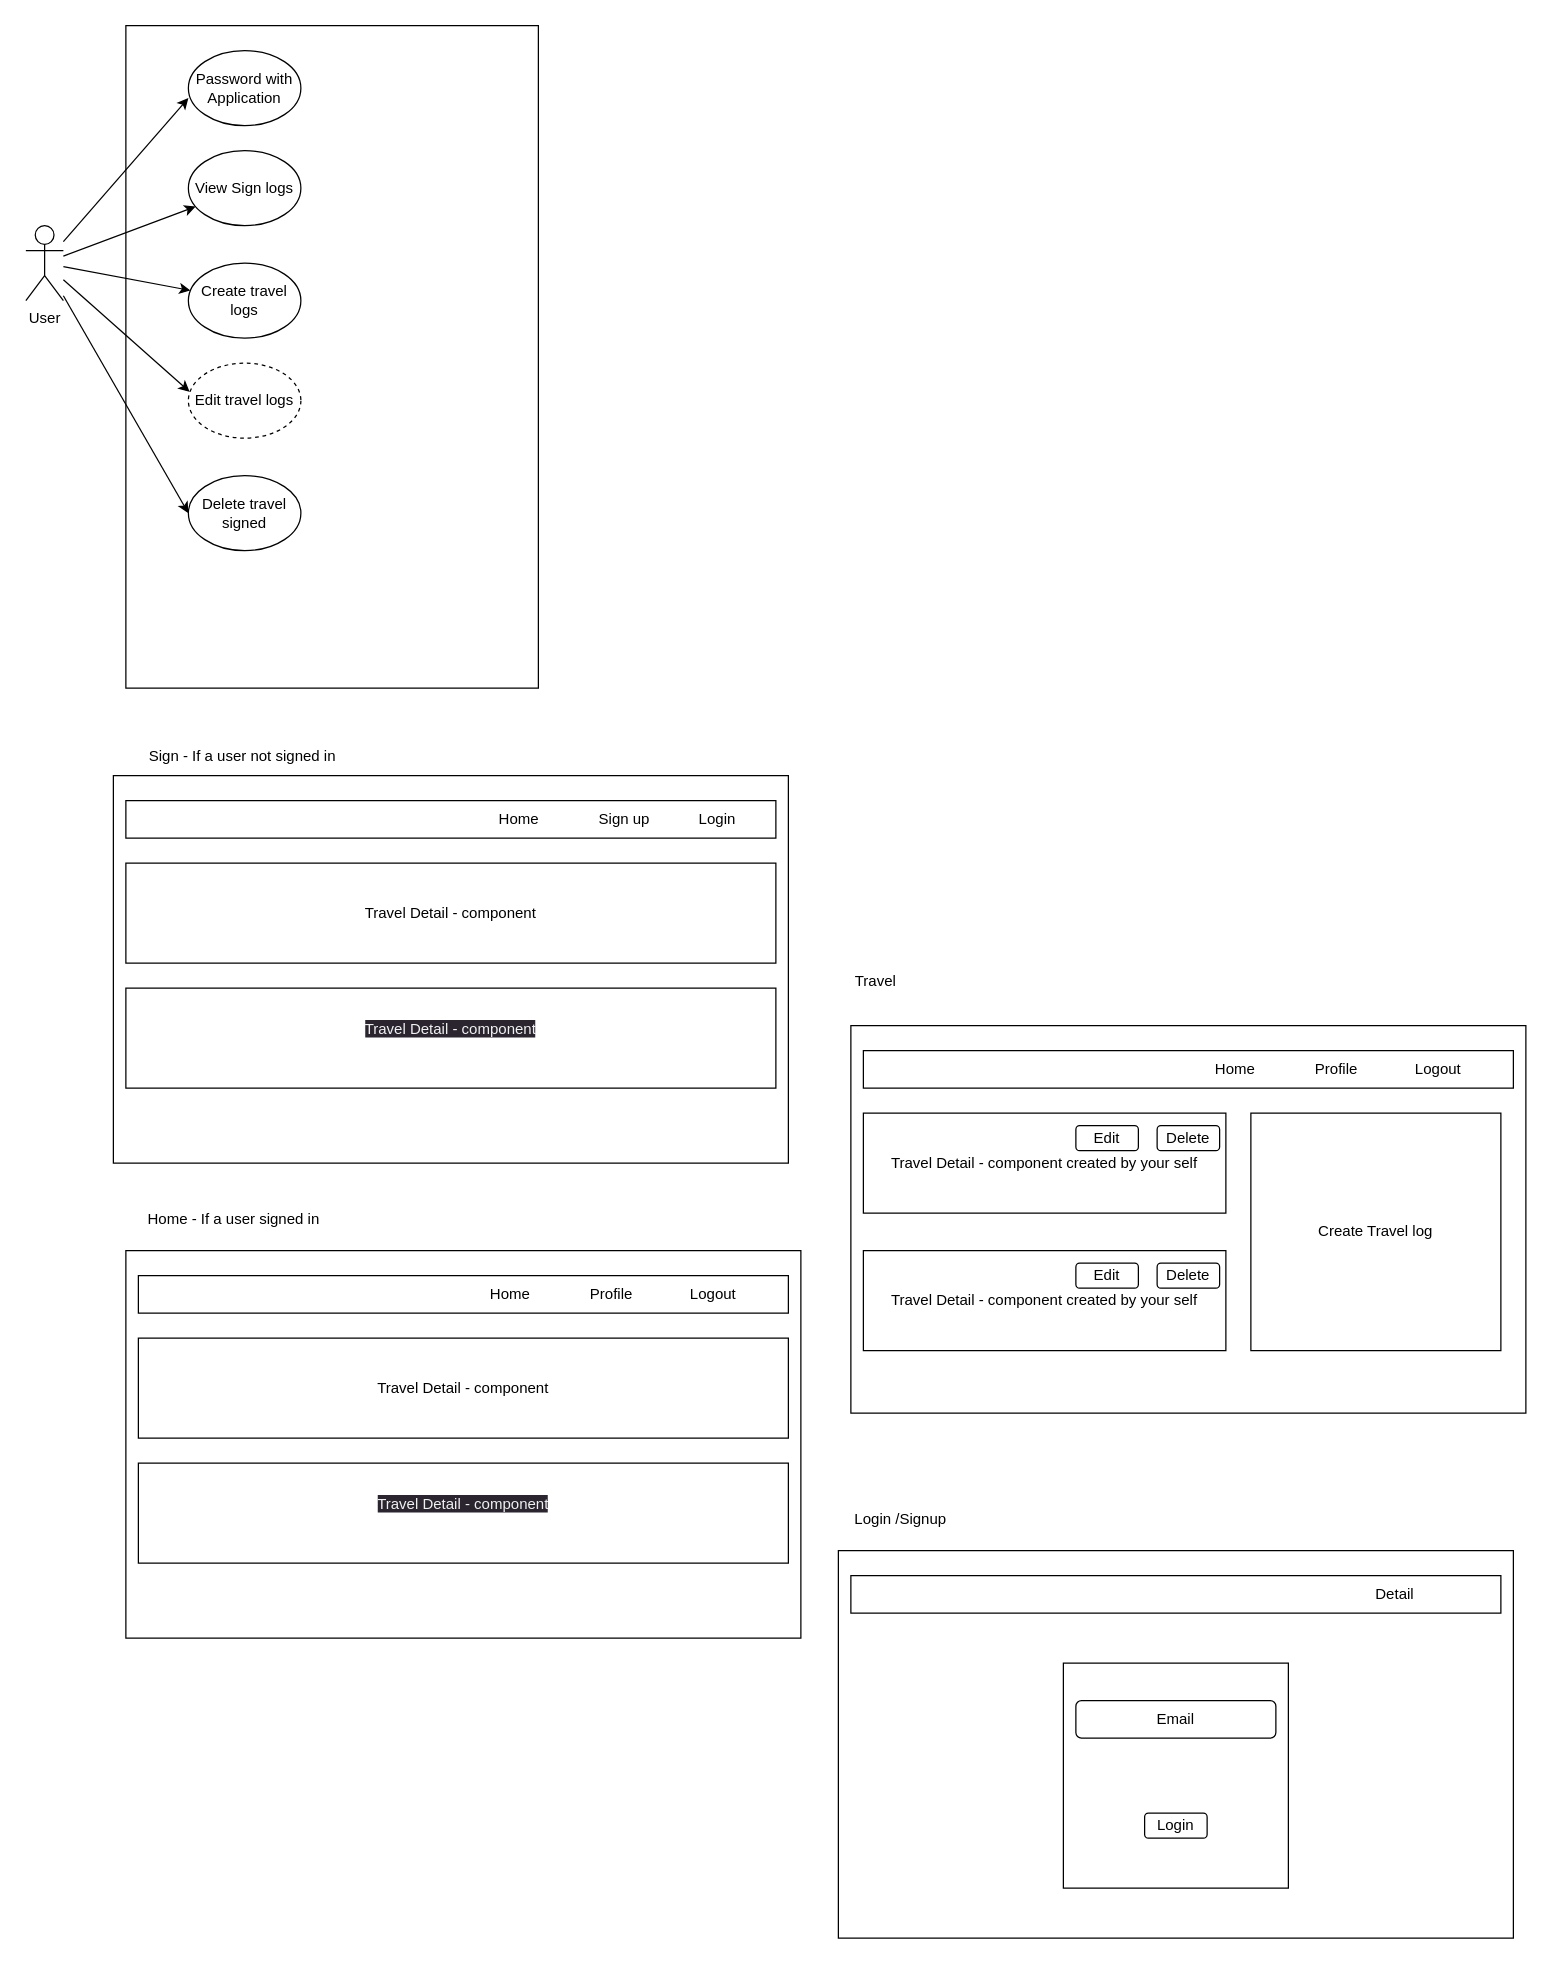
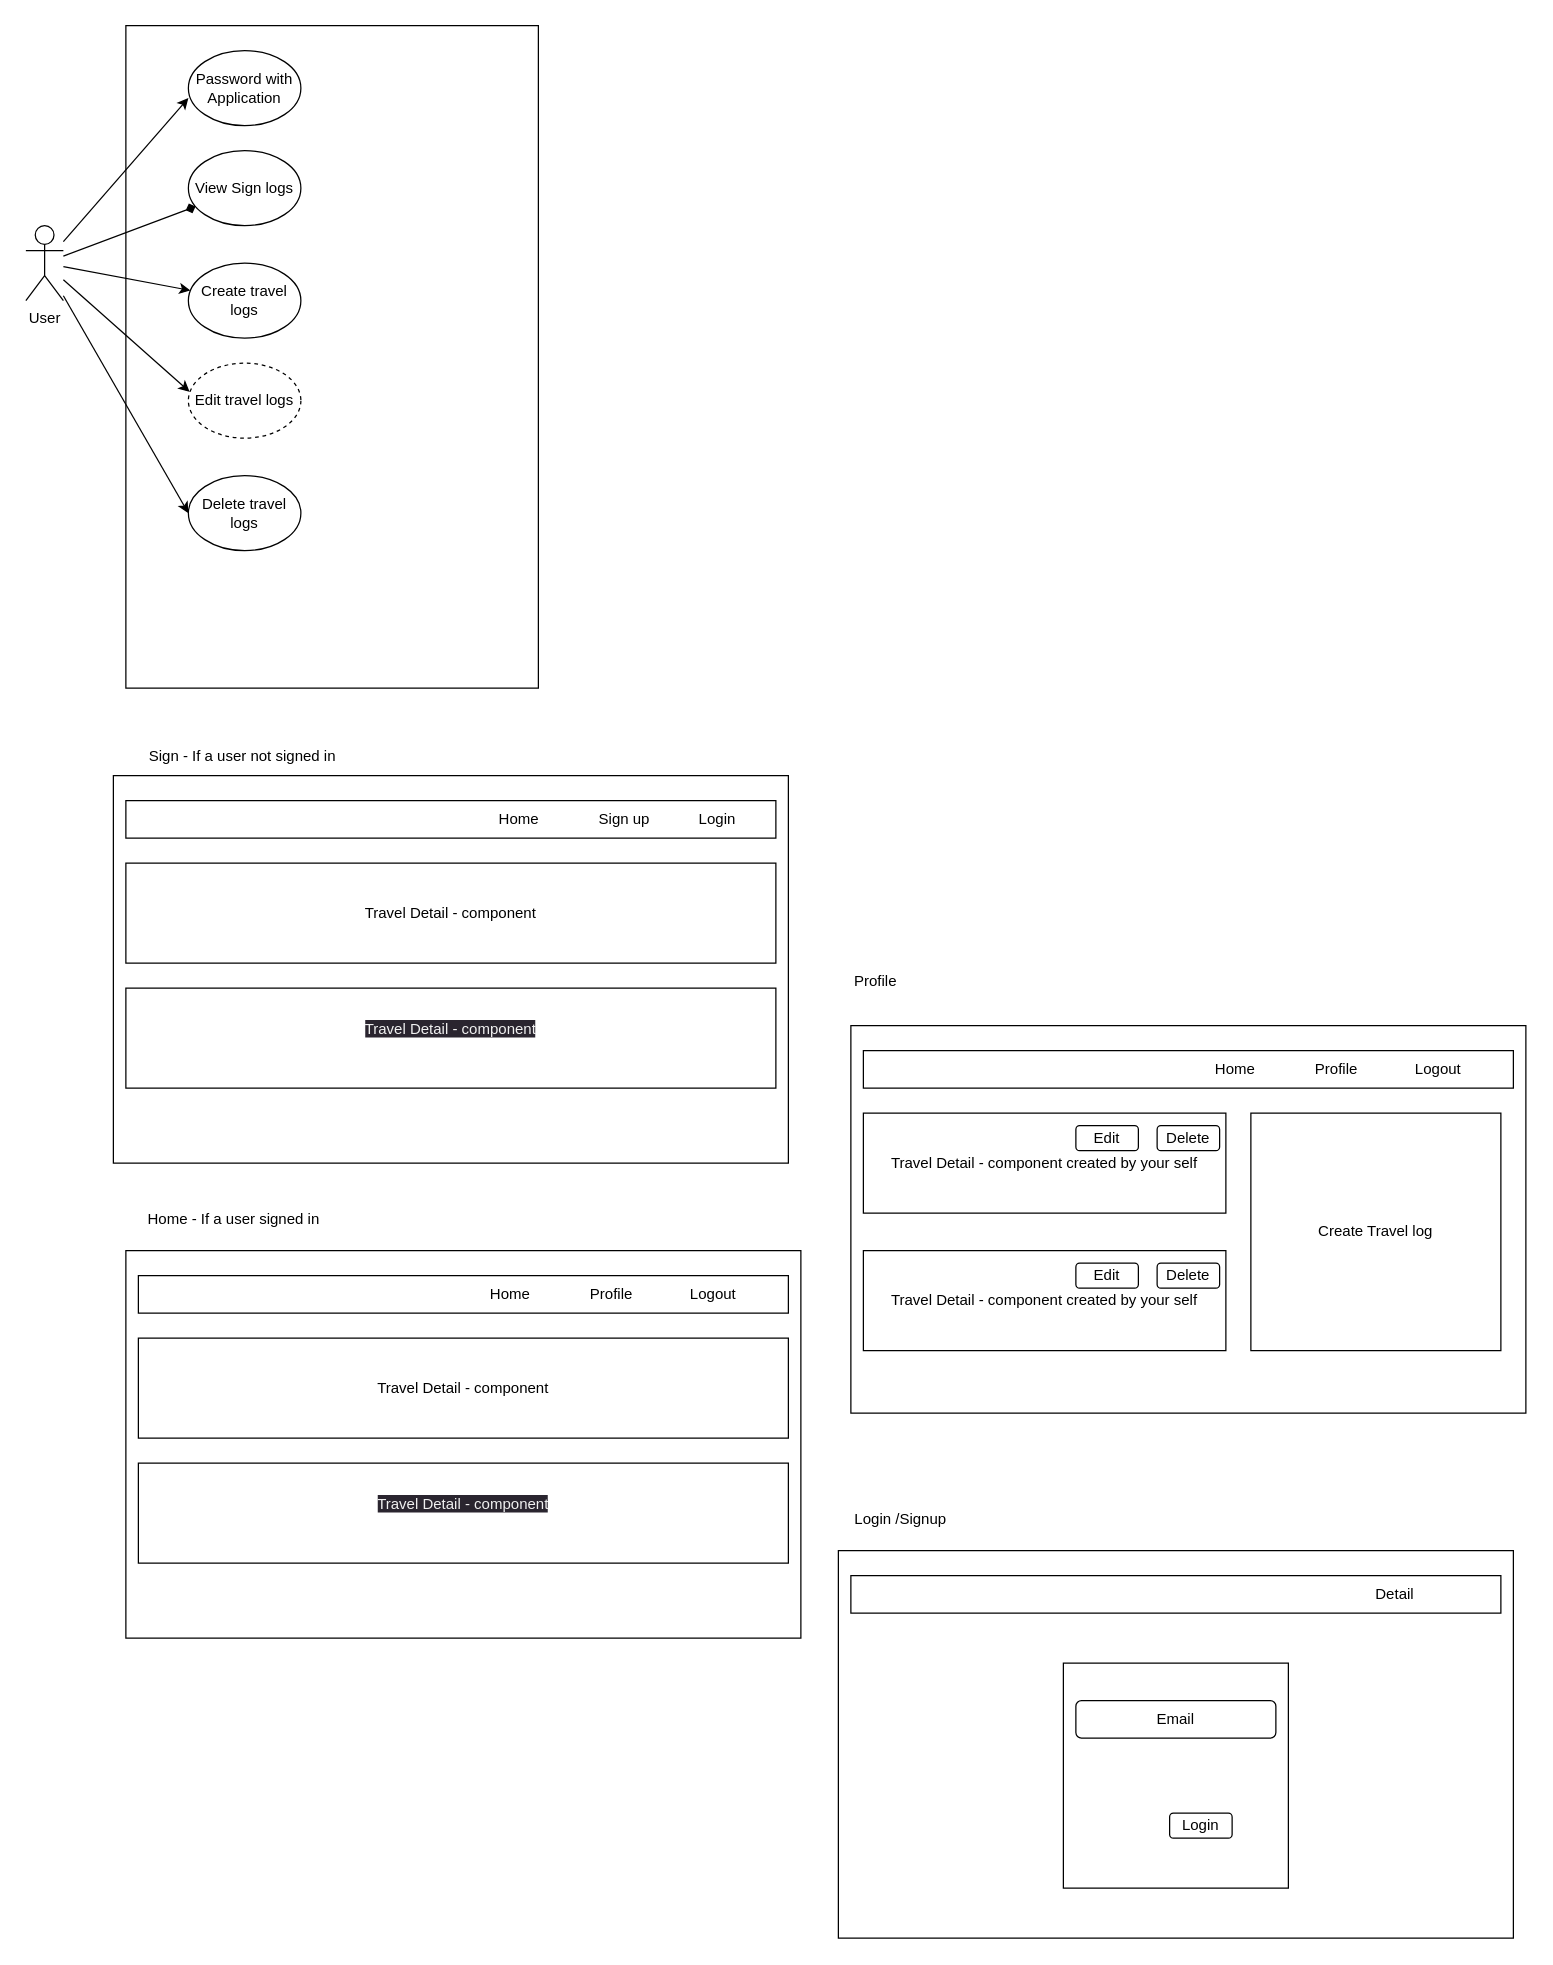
edge "User" -> "View Sign logs": arrowhead classic -> diamond
node "Delete travel signed": label "Delete travel signed" -> "Delete travel logs"
node "Travel": label "Travel" -> "Profile"
node "Login": moved (1176, 1826) -> (1201, 1826)
